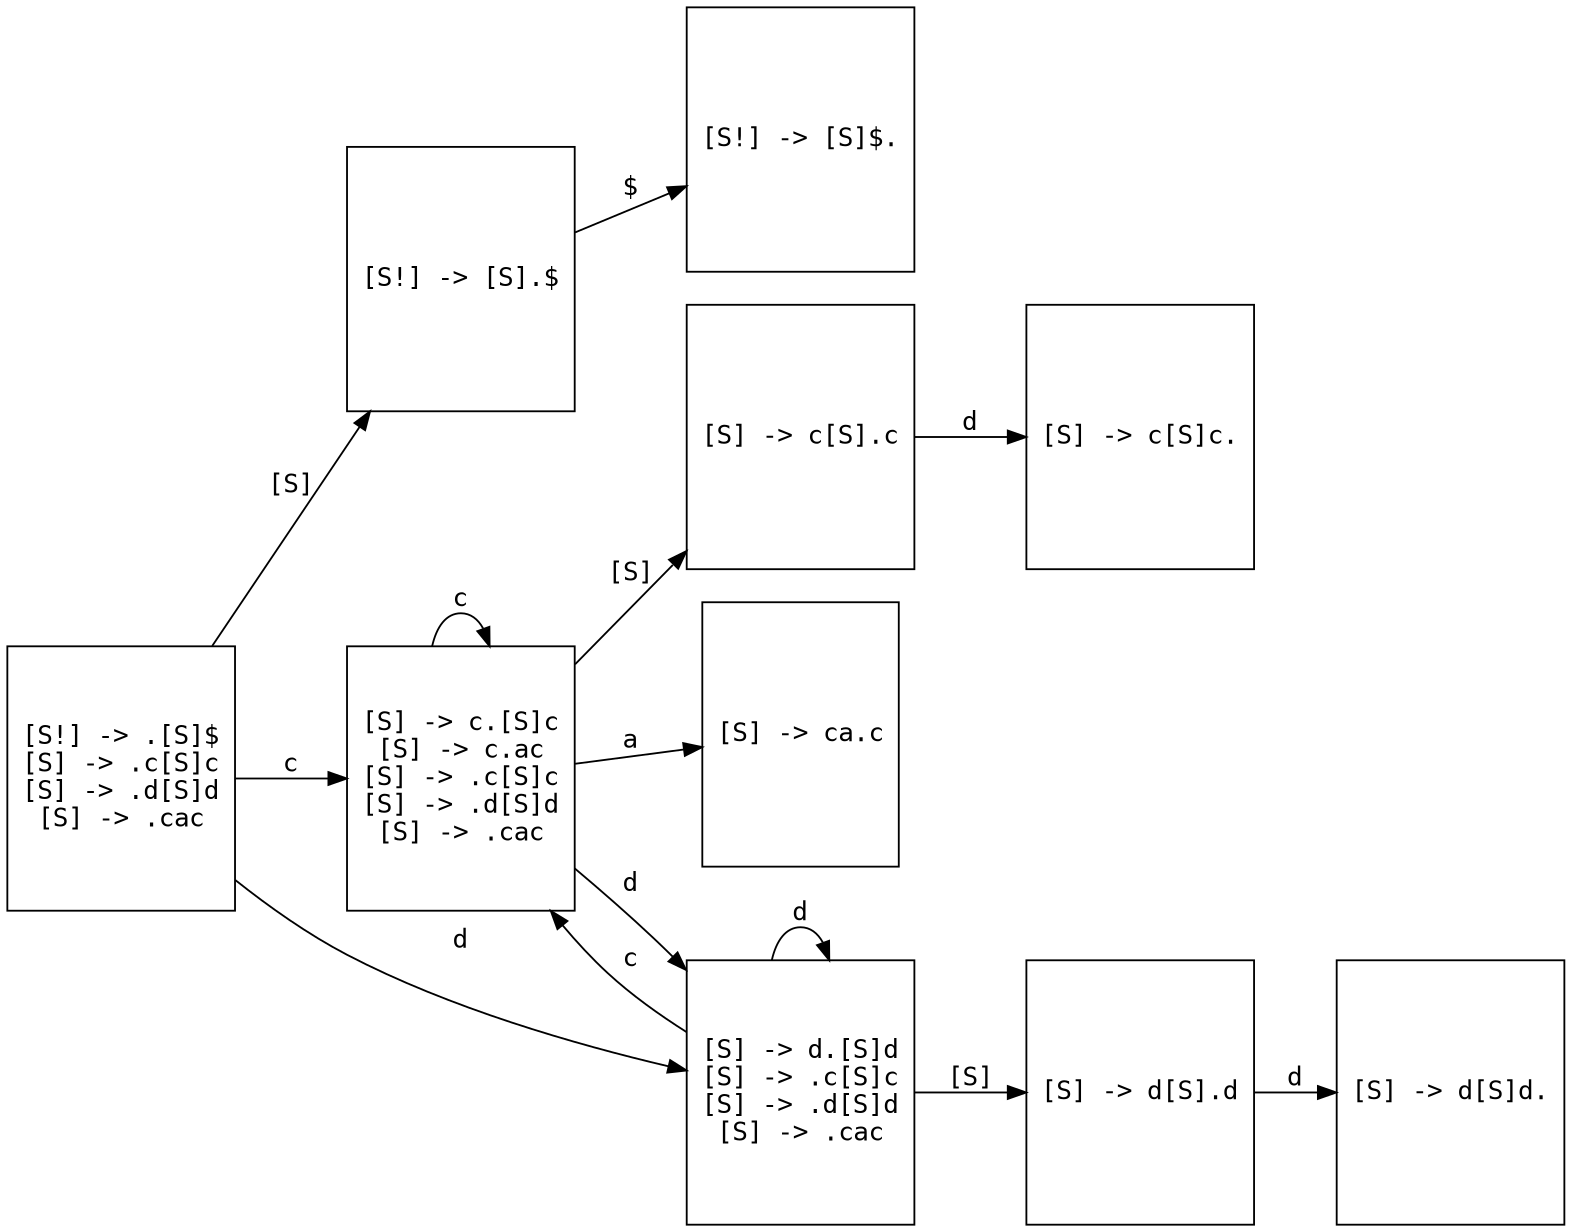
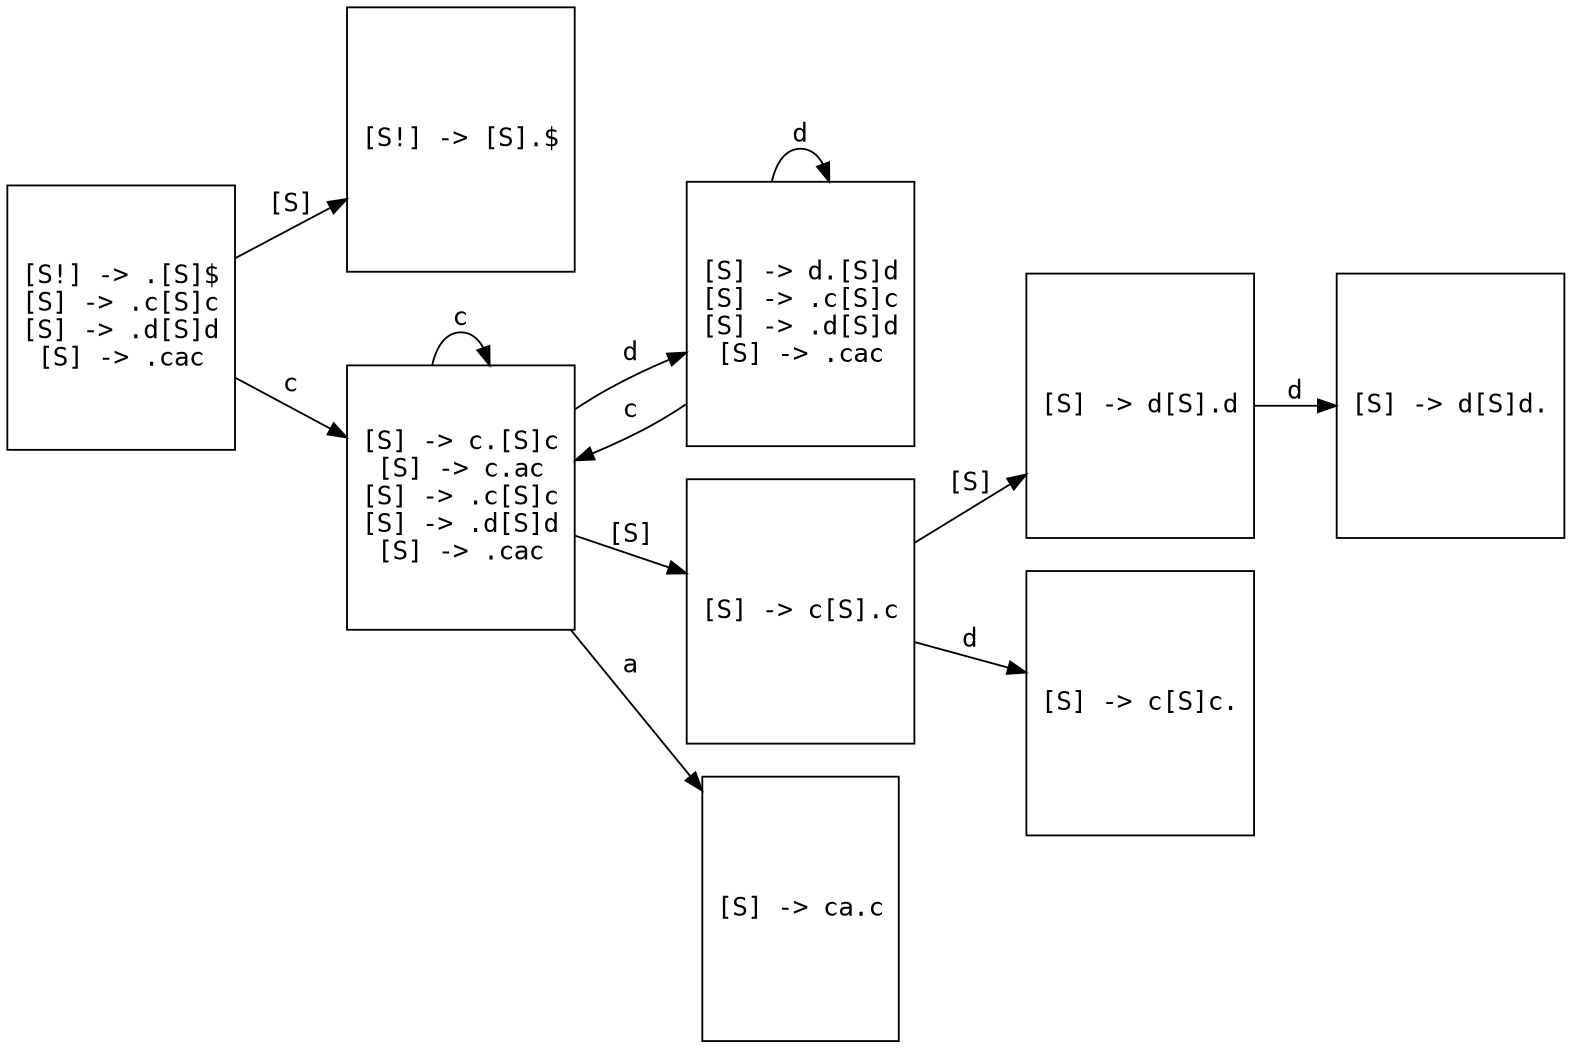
node "[S!] -> [S]$.": removed
edge "[S!] -> .[S]$ [S] -> .c[S]c [S] -> .d[S]d [S] -> .cac" -> "[S] -> d.[S]d [S] -> .c[S]c [S] -> .d[S]d [S] -> .cac": removed, label "d"
edge "[S] -> d.[S]d [S] -> .c[S]c [S] -> .d[S]d [S] -> .cac" -> "[S] -> d[S].d": now "[S] -> c[S].c" -> "[S] -> d[S].d"
